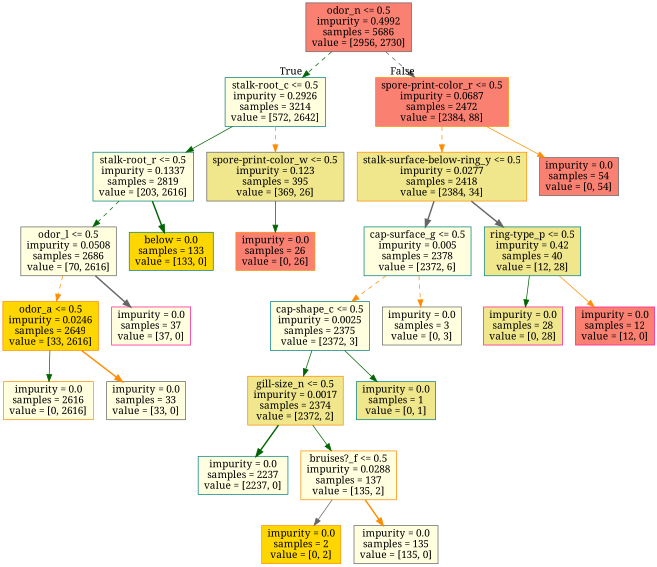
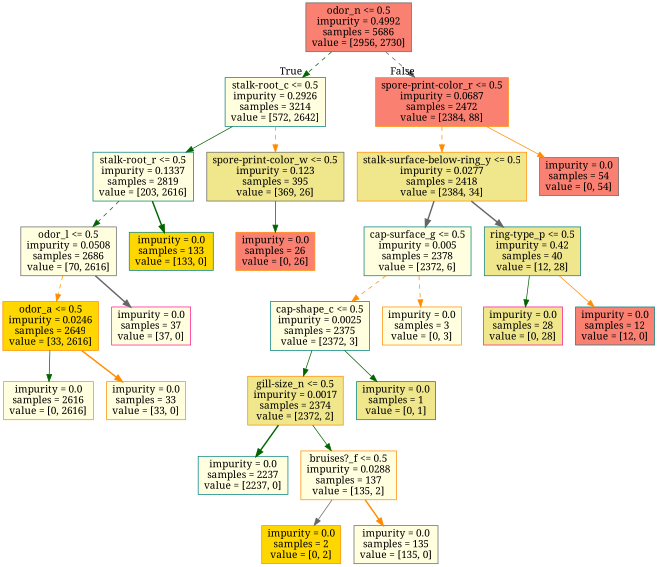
node "below = 0.0 samples = 133 value = [133, 0]": label "below = 0.0 samples = 133 value = [133, 0]" -> "impurity = 0.0 samples = 133 value = [133, 0]"
node "impurity = 0.0 samples = 3 value = [0, 3]": color gray40 -> darkorange
node "impurity = 0.0 samples = 12 value = [12, 0]": color deeppink -> teal
node "impurity = 0.0 samples = 33 value = [33, 0]": color gray40 -> darkorange
